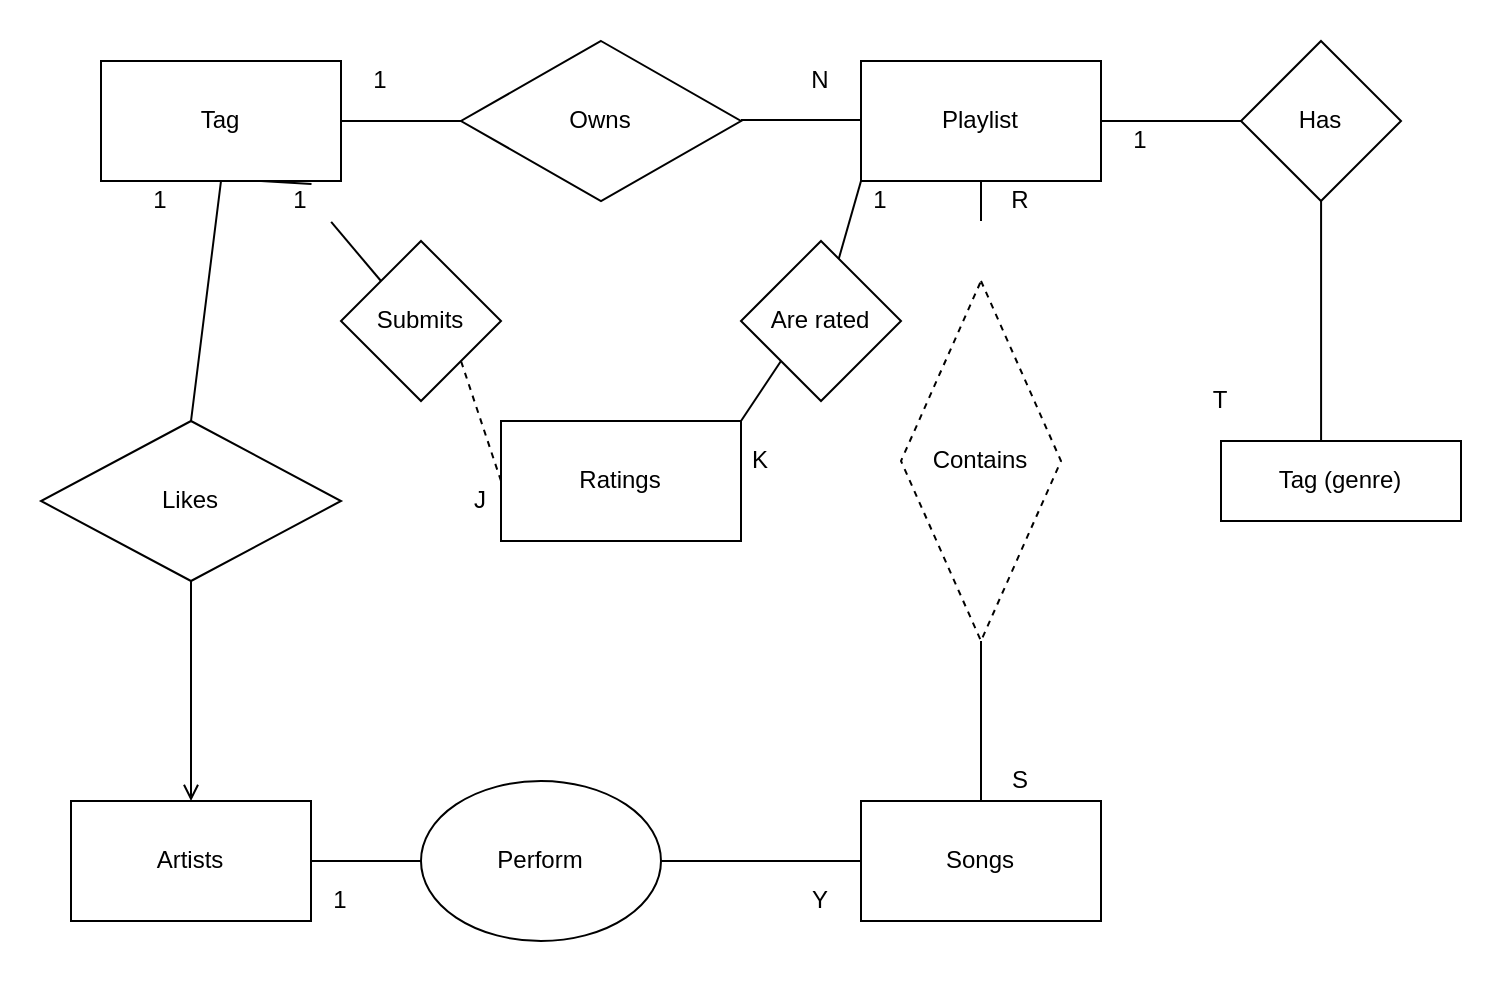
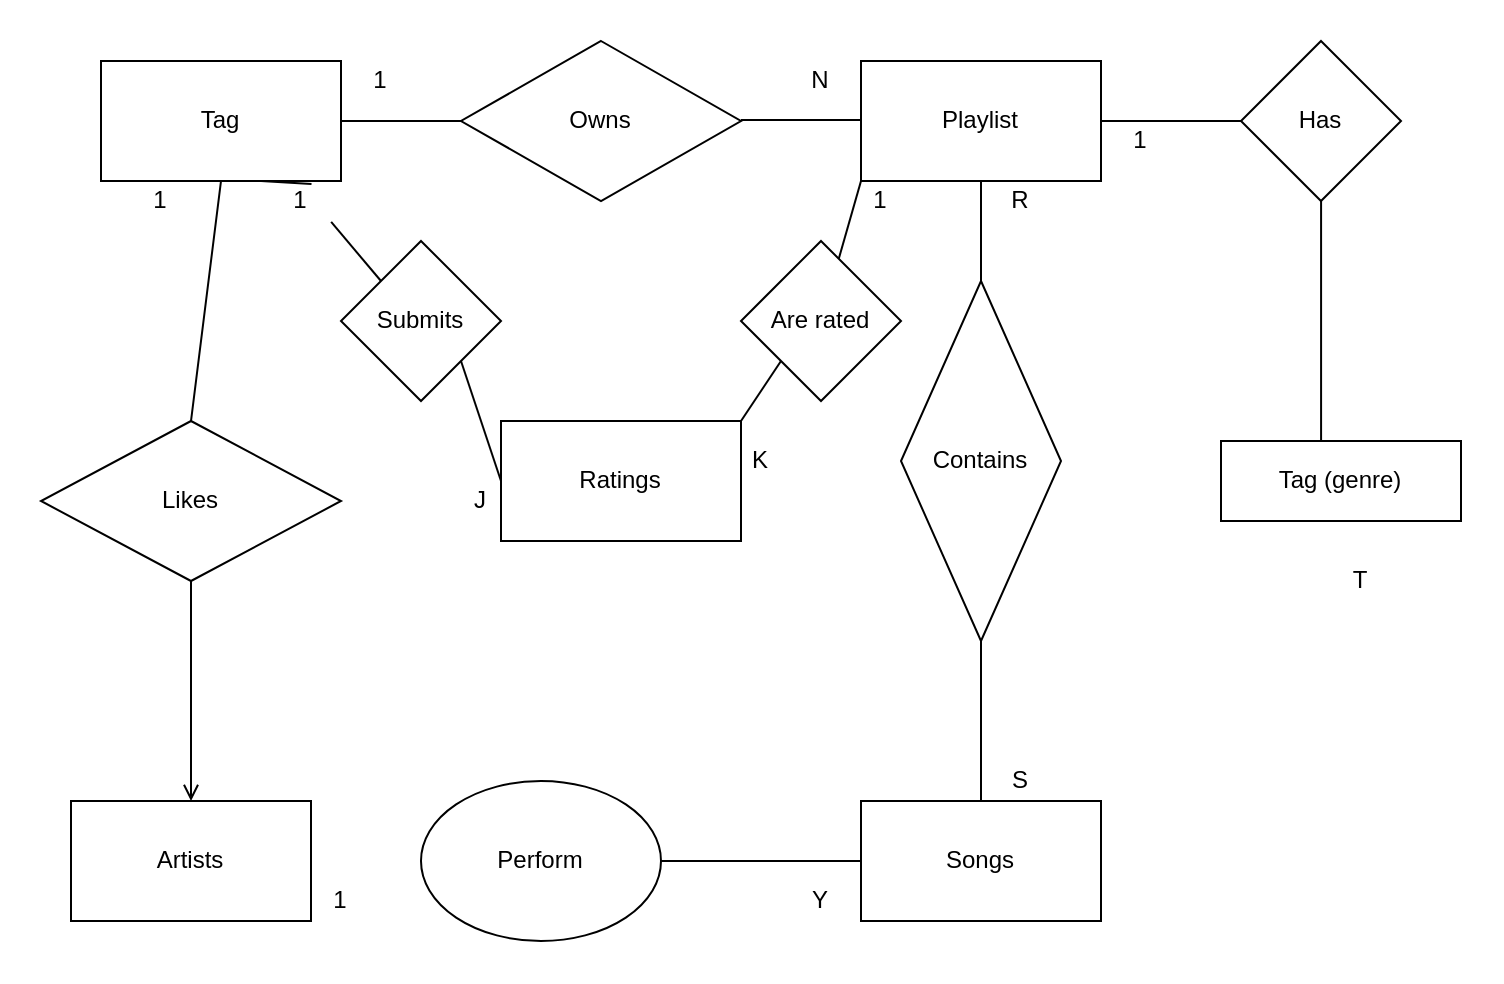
edge "R" -- "Contains": added
node "T": moved (1221, 401) -> (1361, 581)
edge "Submits" -- "Ratings": style dashed -> solid
node "Contains": style dashed -> solid
edge "Artists" -- "Perform": removed
